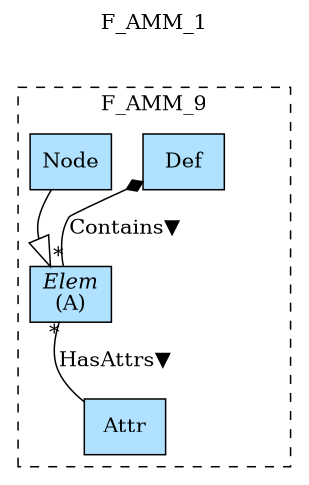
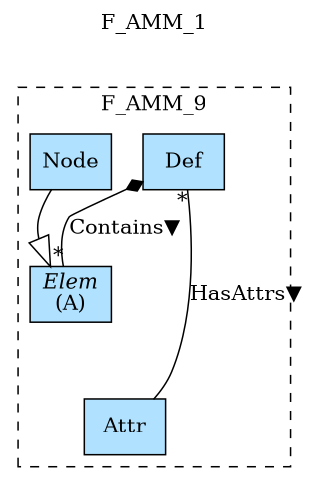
edge "Elem" -- "Attr": now "Def" -- "Attr"
